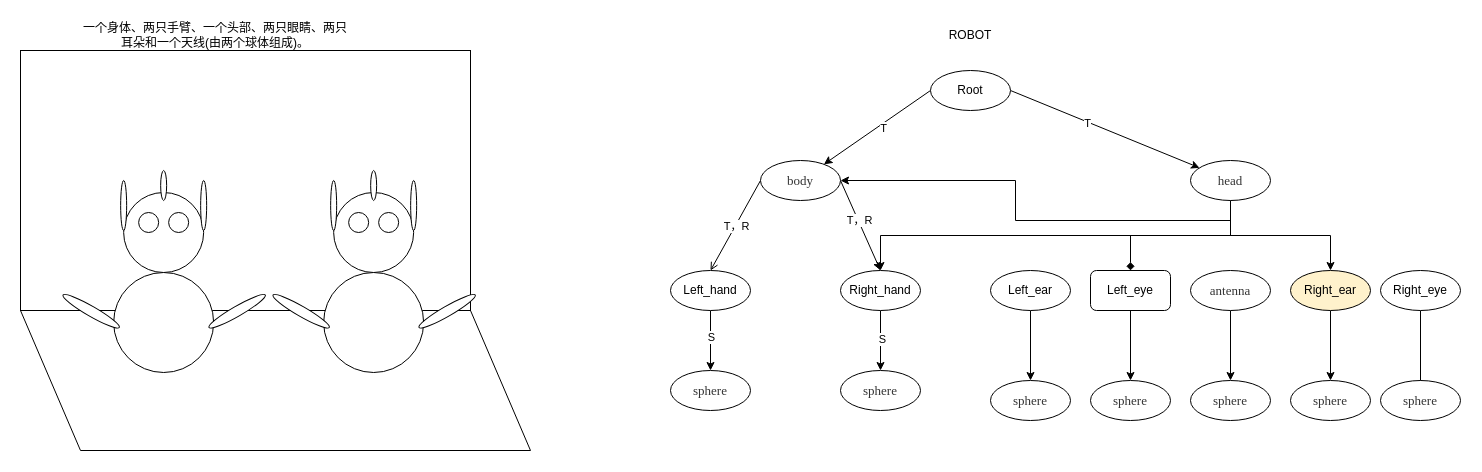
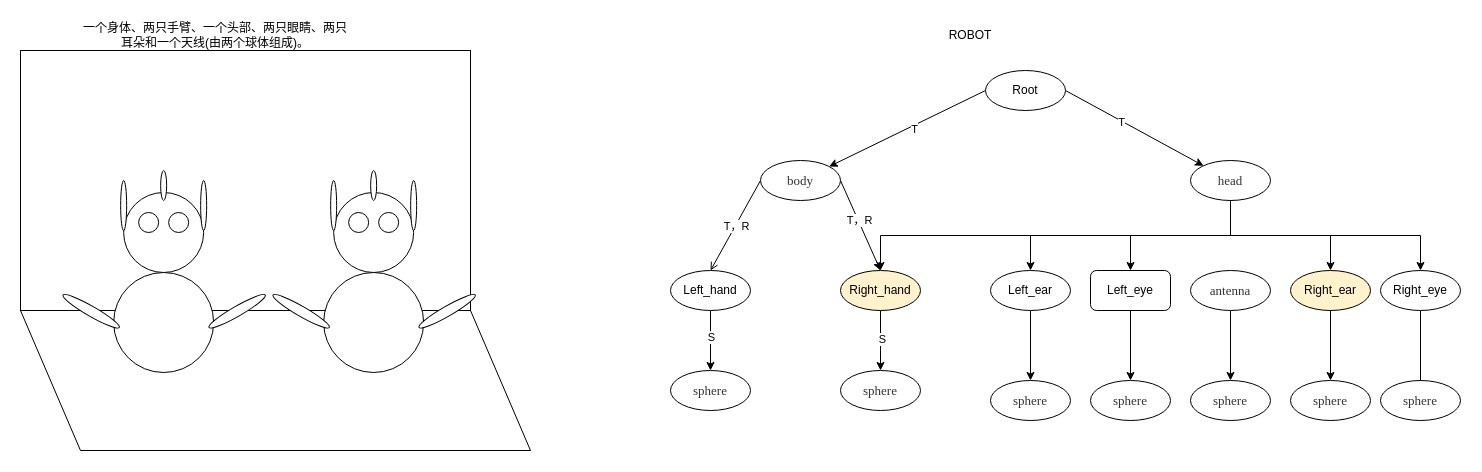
node "Root": moved (971, 91) -> (1026, 91)
edge "head" -> "body": now "head" -> "Right_eye"
edge "head" -> "Left_ear": added
edge "head" -> "Left_eye": arrowhead diamond -> classic
node "Right_hand": fillcolor #ffffff -> #fff2cc
